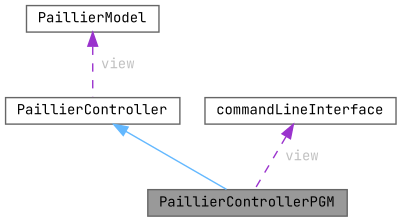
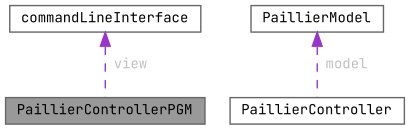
edge "PaillierController" -> "PaillierModel": label " view" -> " model"
edge "PaillierControllerPGM" -> "PaillierController": removed
